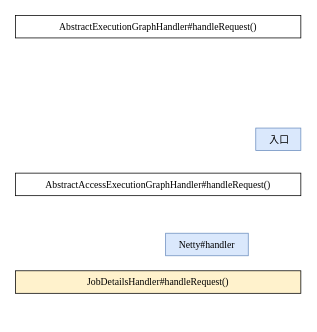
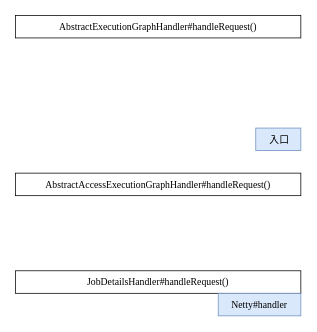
node "Netty#handler": moved (207, 244) -> (259, 304)
node "JobDetailsHandler#handleRequest()": fillcolor #fff2cc -> #ffffff
